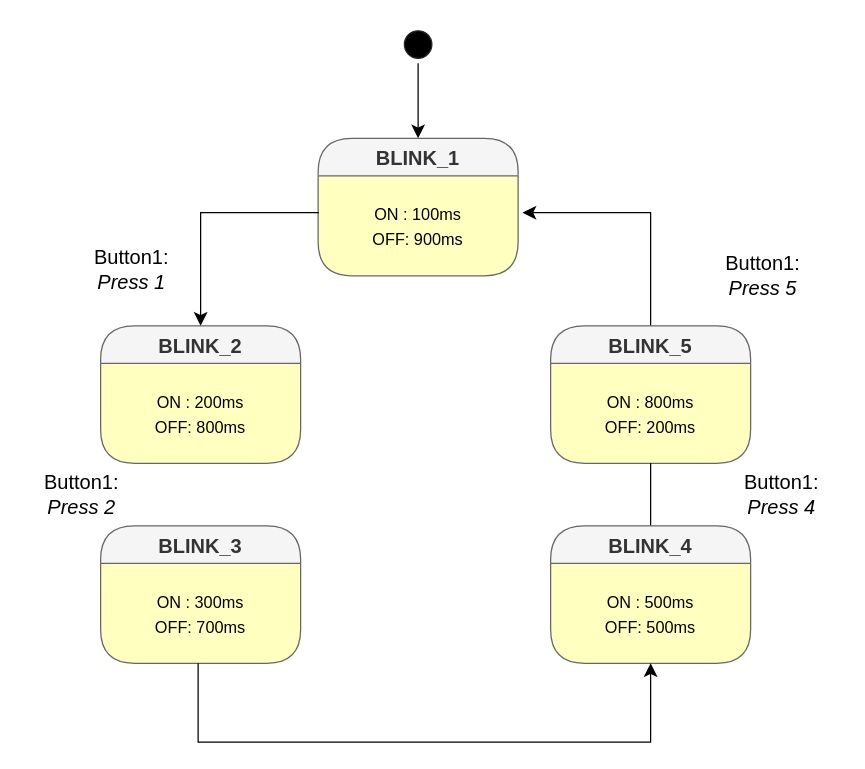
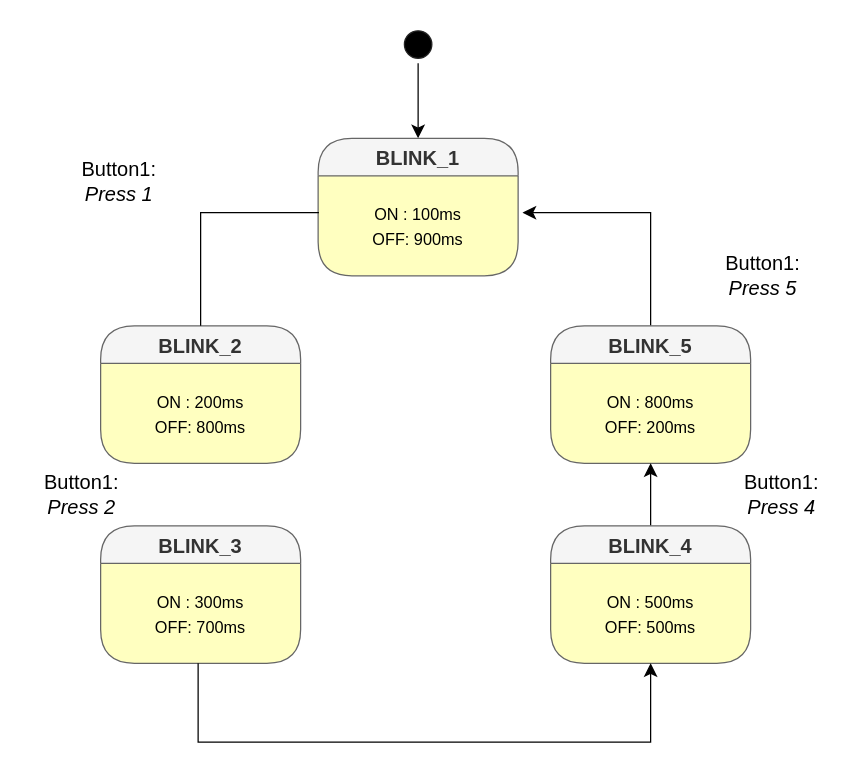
node "Button1: Press 1": moved (132, 269) -> (119, 182)
edge "ON : 100ms OFF: 900ms" -> "BLINK_2": arrowhead classic -> none
edge "ON : 800msOFF: 200ms" -- "BLINK_4": arrowhead none -> classic
